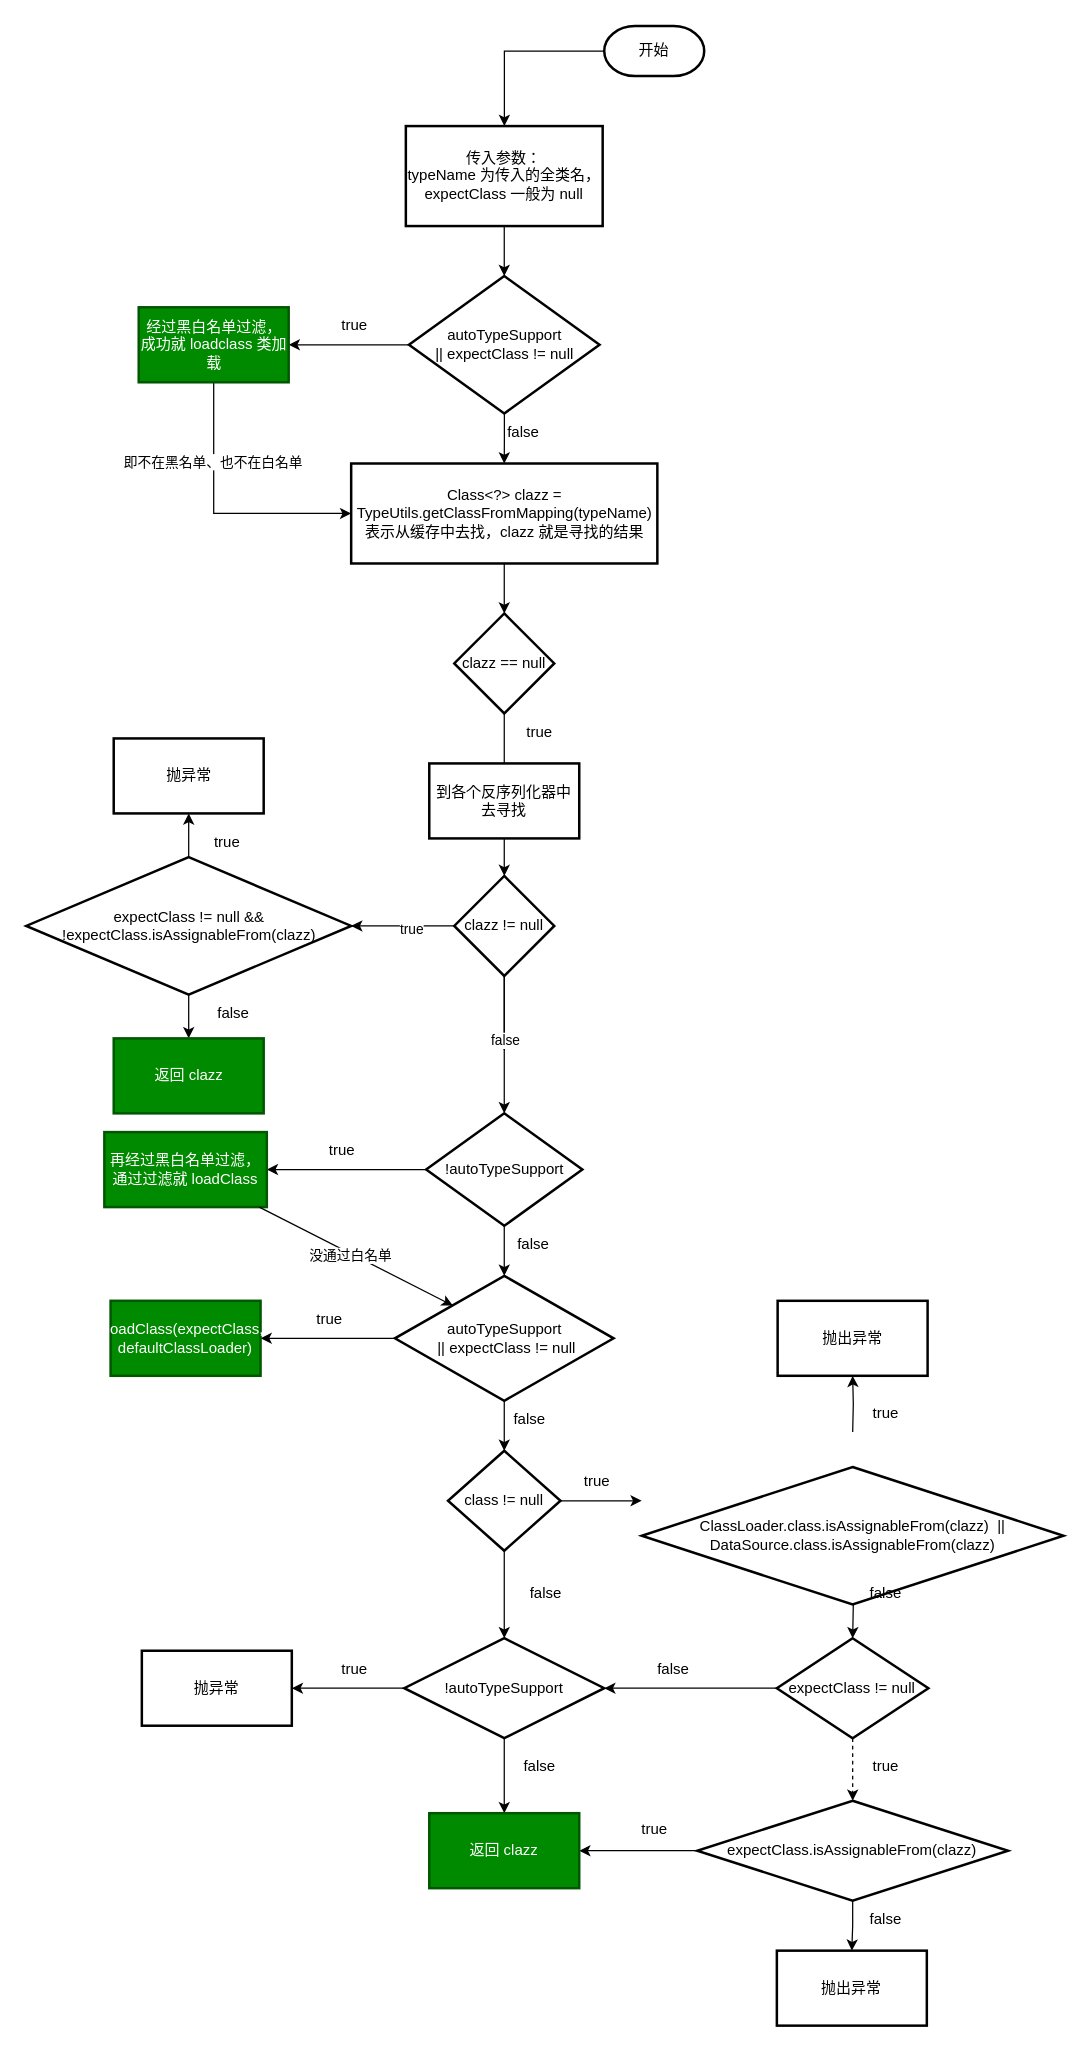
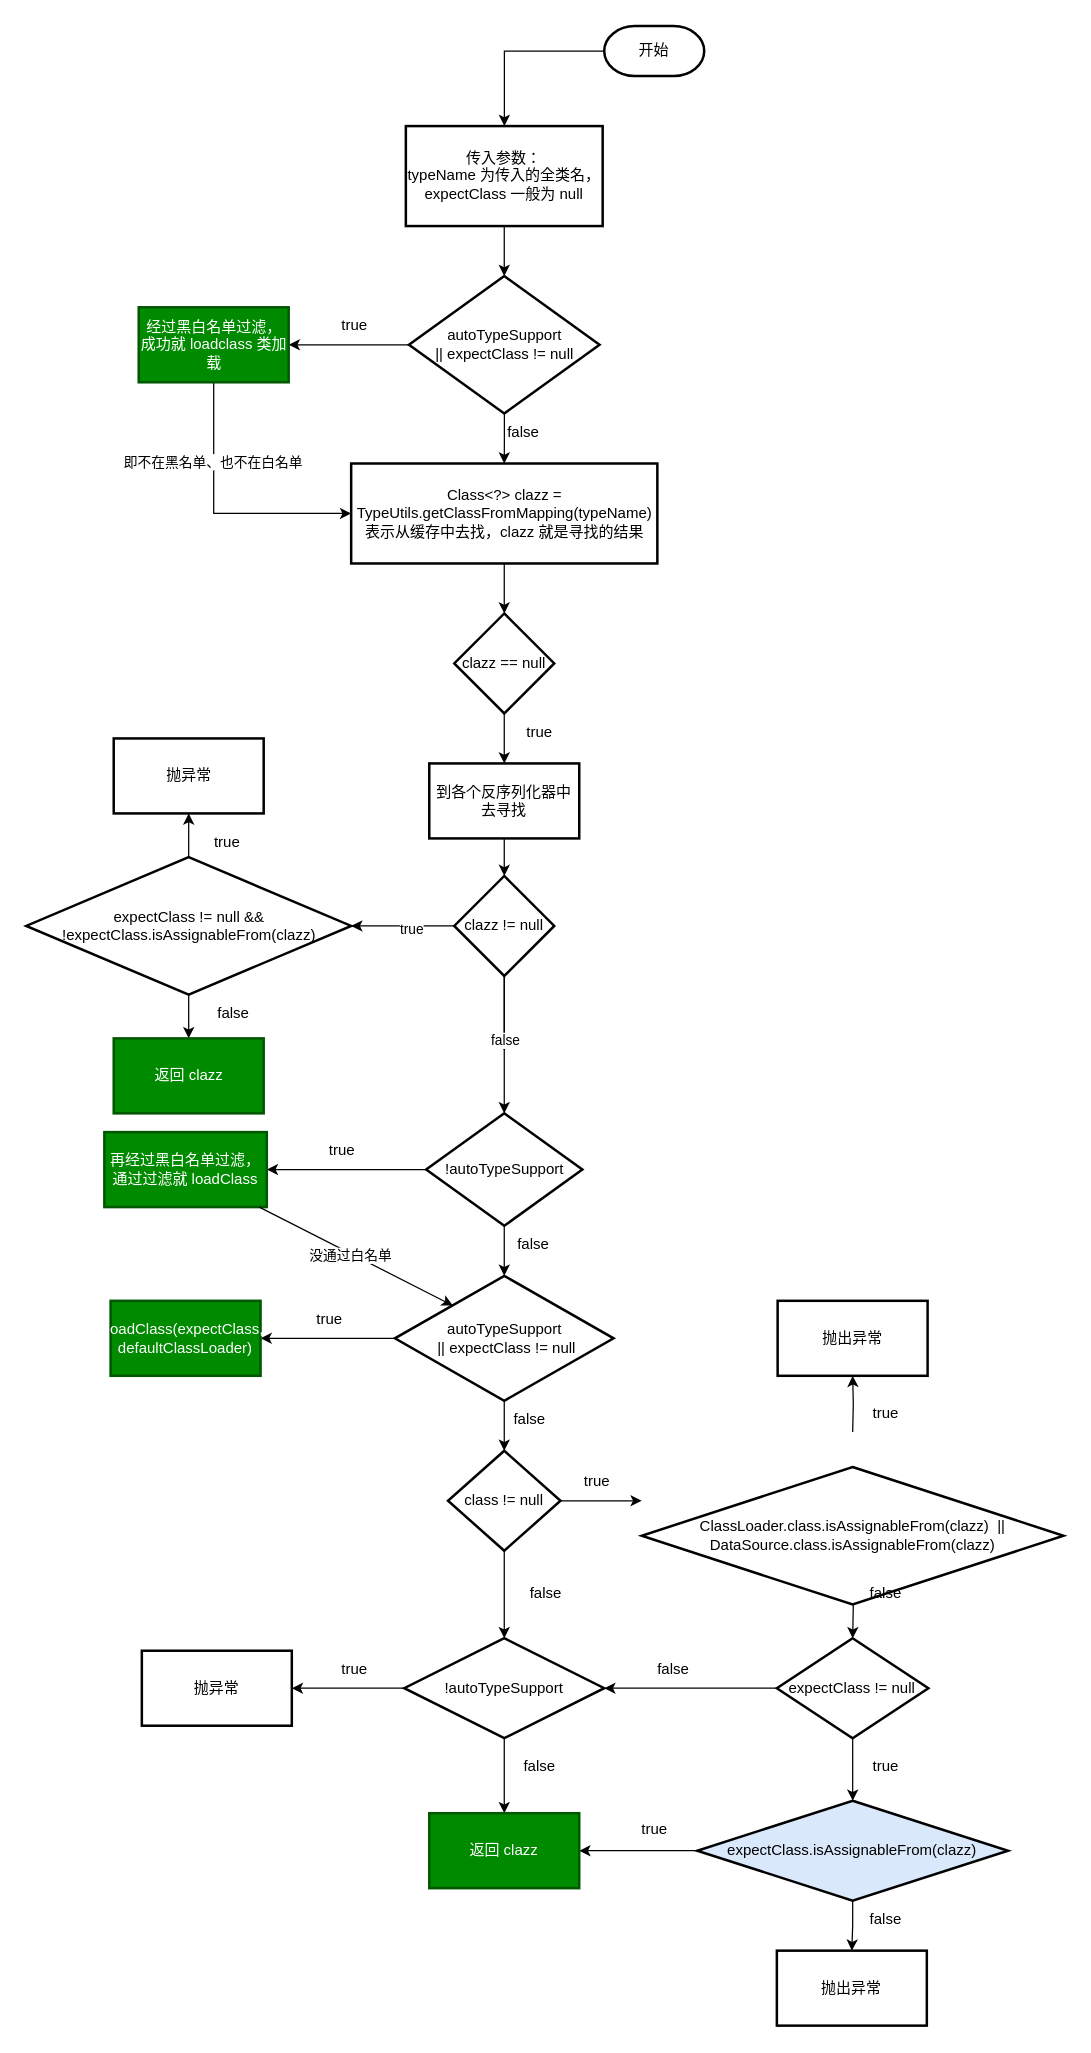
edge "clazz == null" -- "到各个反序列化器中去寻找": arrowhead none -> classic
edge "expectClass != null" -> "expectClass.isAssignableFrom(clazz)": style dashed -> solid
node "expectClass.isAssignableFrom(clazz)": fillcolor #ffffff -> #dae8fc
